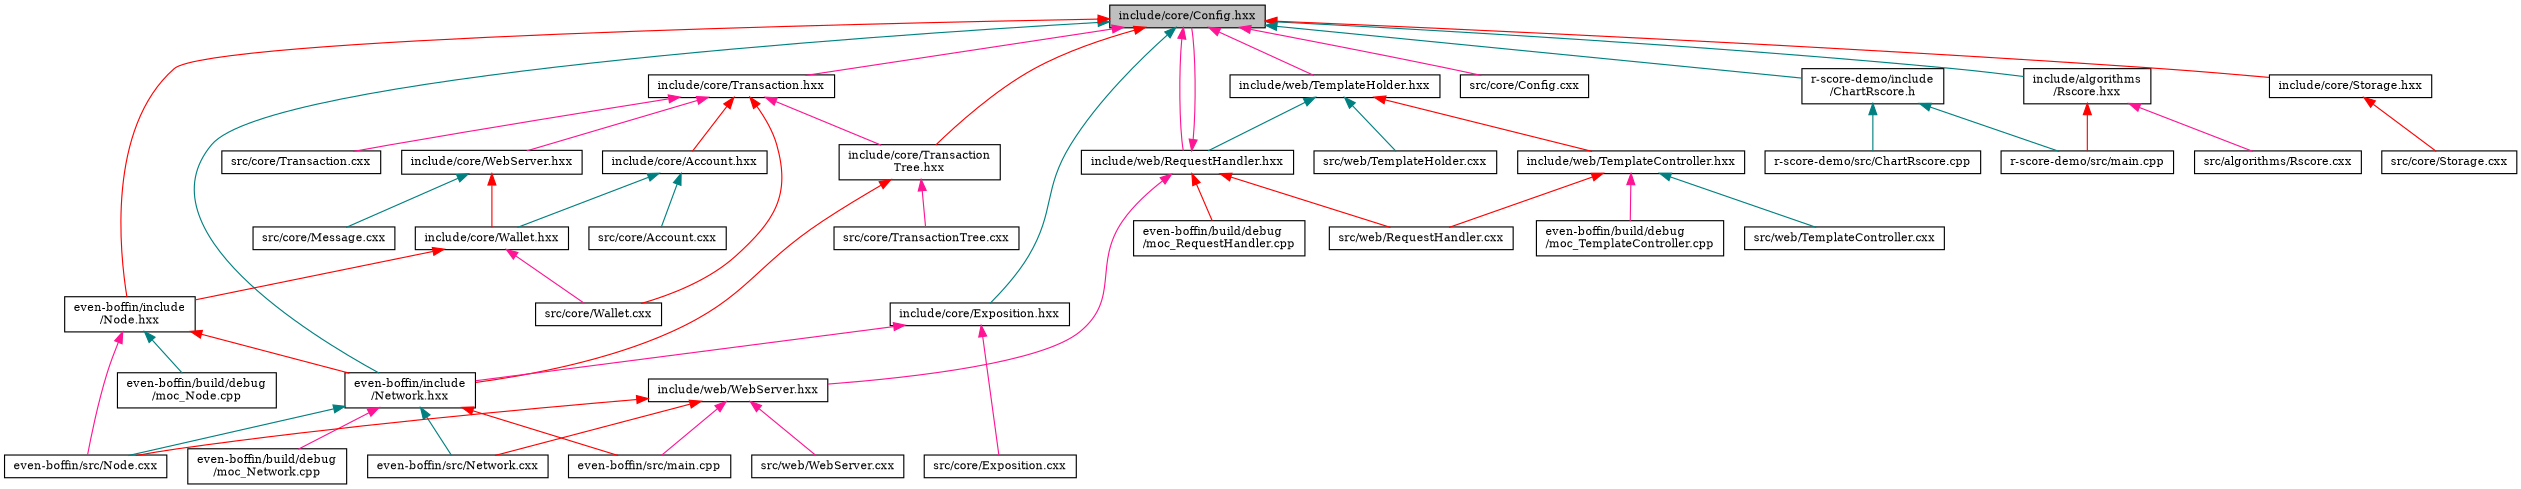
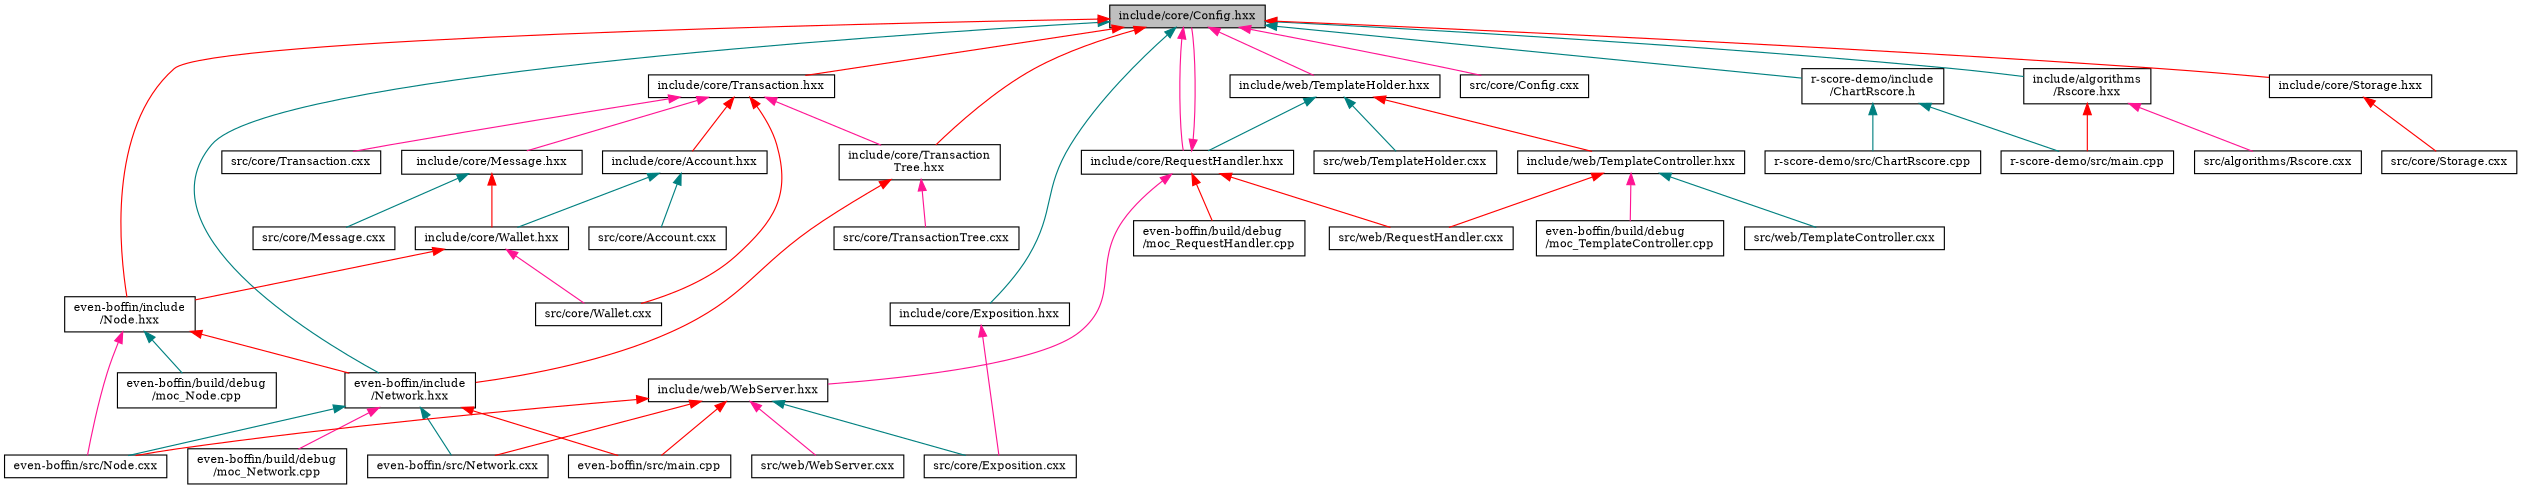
edge "include/core/Transaction.hxx" -> "include/core/Config.hxx": color deeppink -> red
node "include/core/WebServer.hxx": label "include/core/WebServer.hxx" -> "include/core/Message.hxx"
node "include/web/RequestHandler.hxx": label "include/web/RequestHandler.hxx" -> "include/core/RequestHandler.hxx"
edge "even-boffin/include /Network.hxx" -> "include/core/Exposition.hxx": removed
edge "src/core/Exposition.cxx" -> "include/web/WebServer.hxx": added
edge "even-boffin/src/main.cpp" -> "include/web/WebServer.hxx": color deeppink -> red
